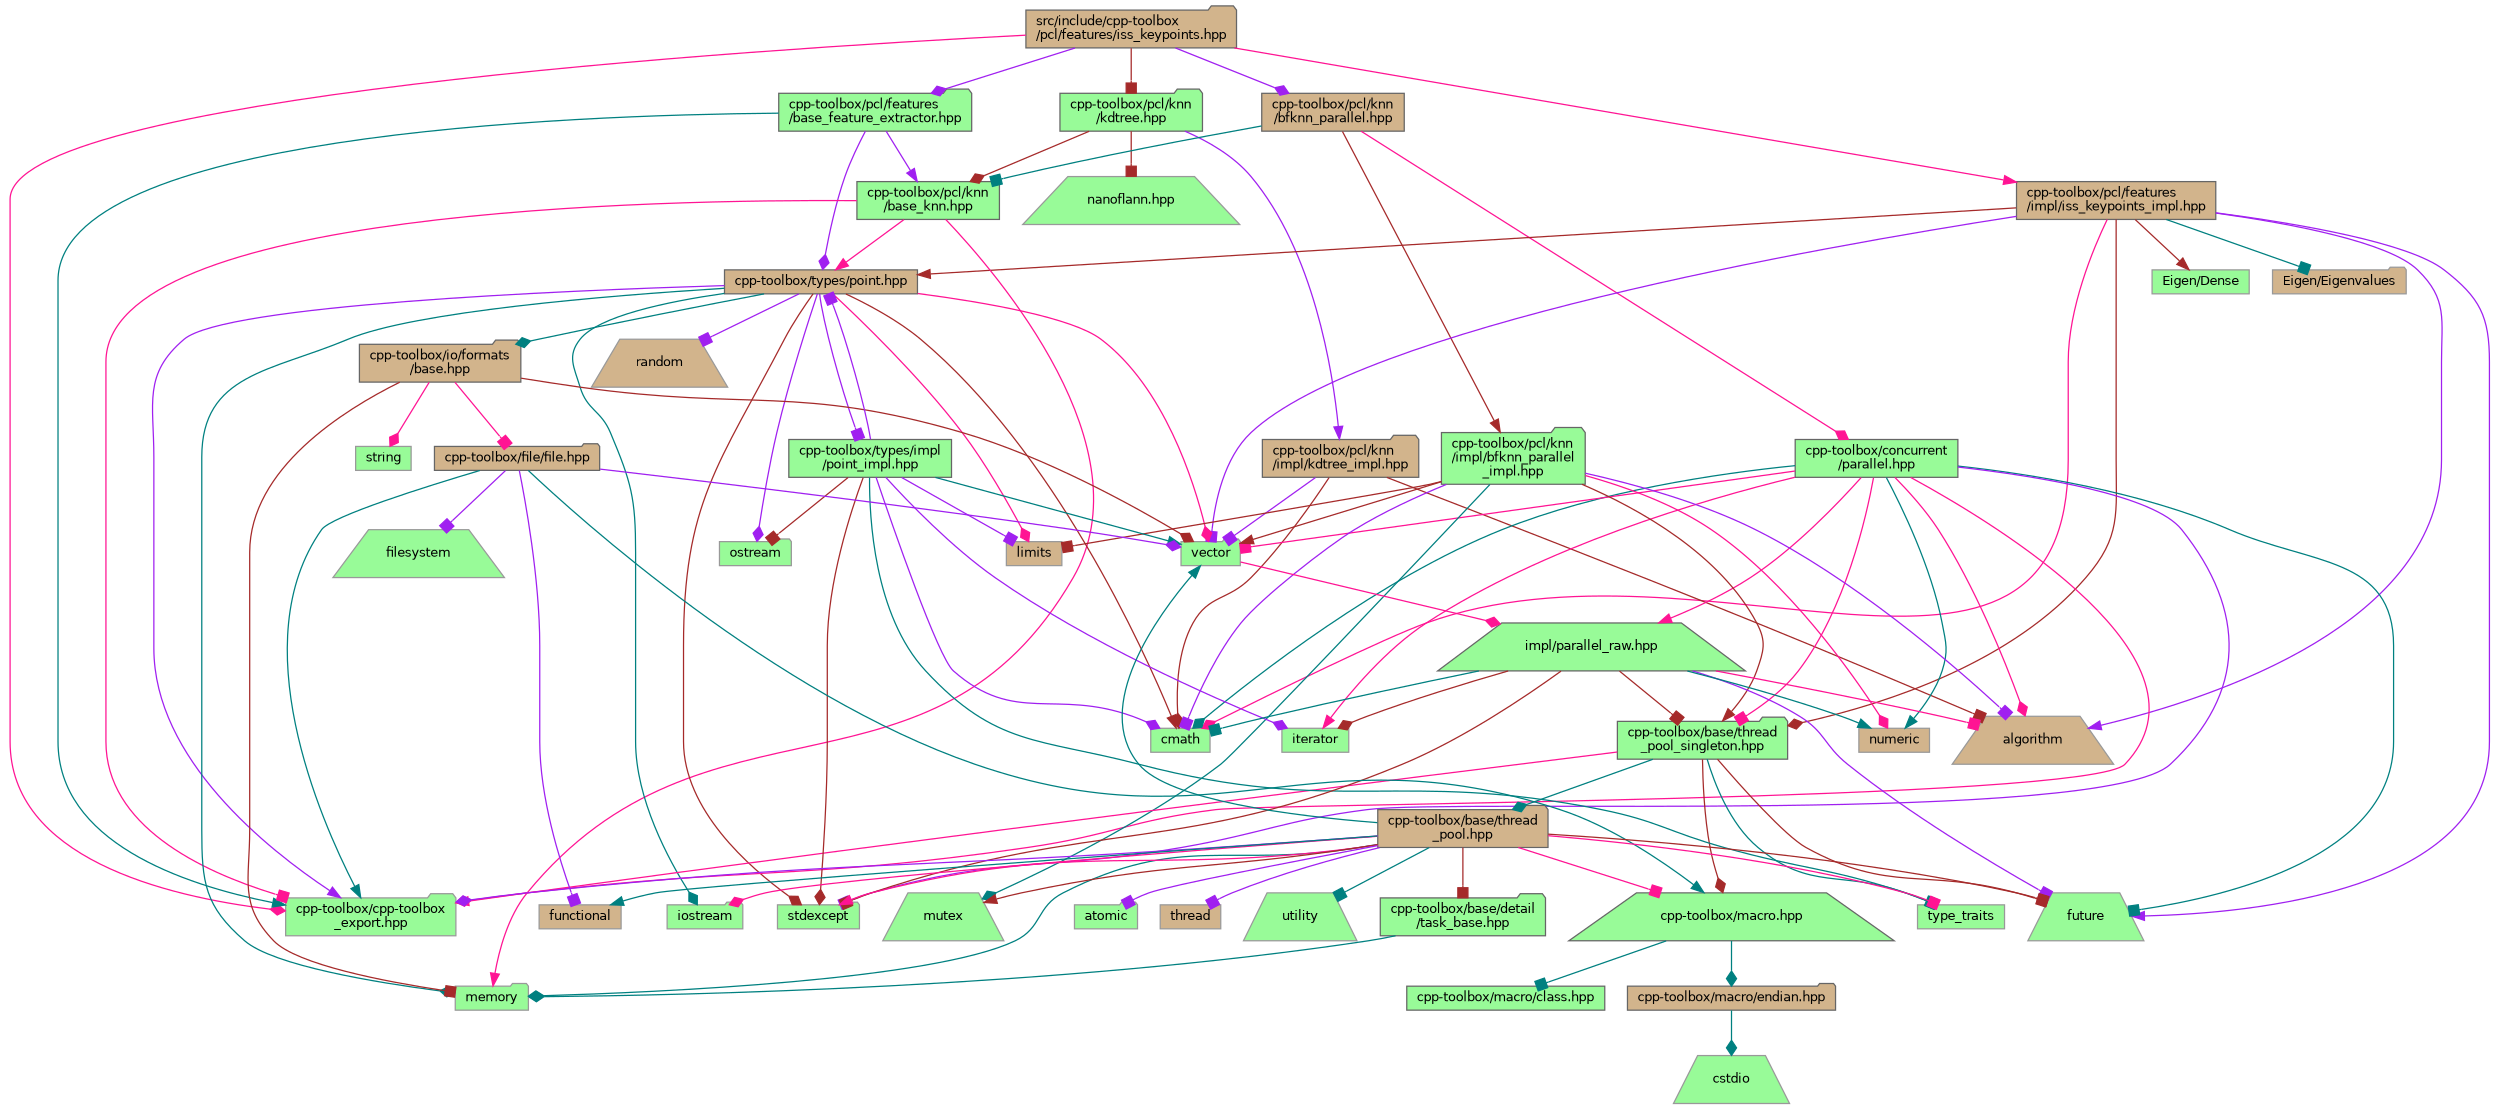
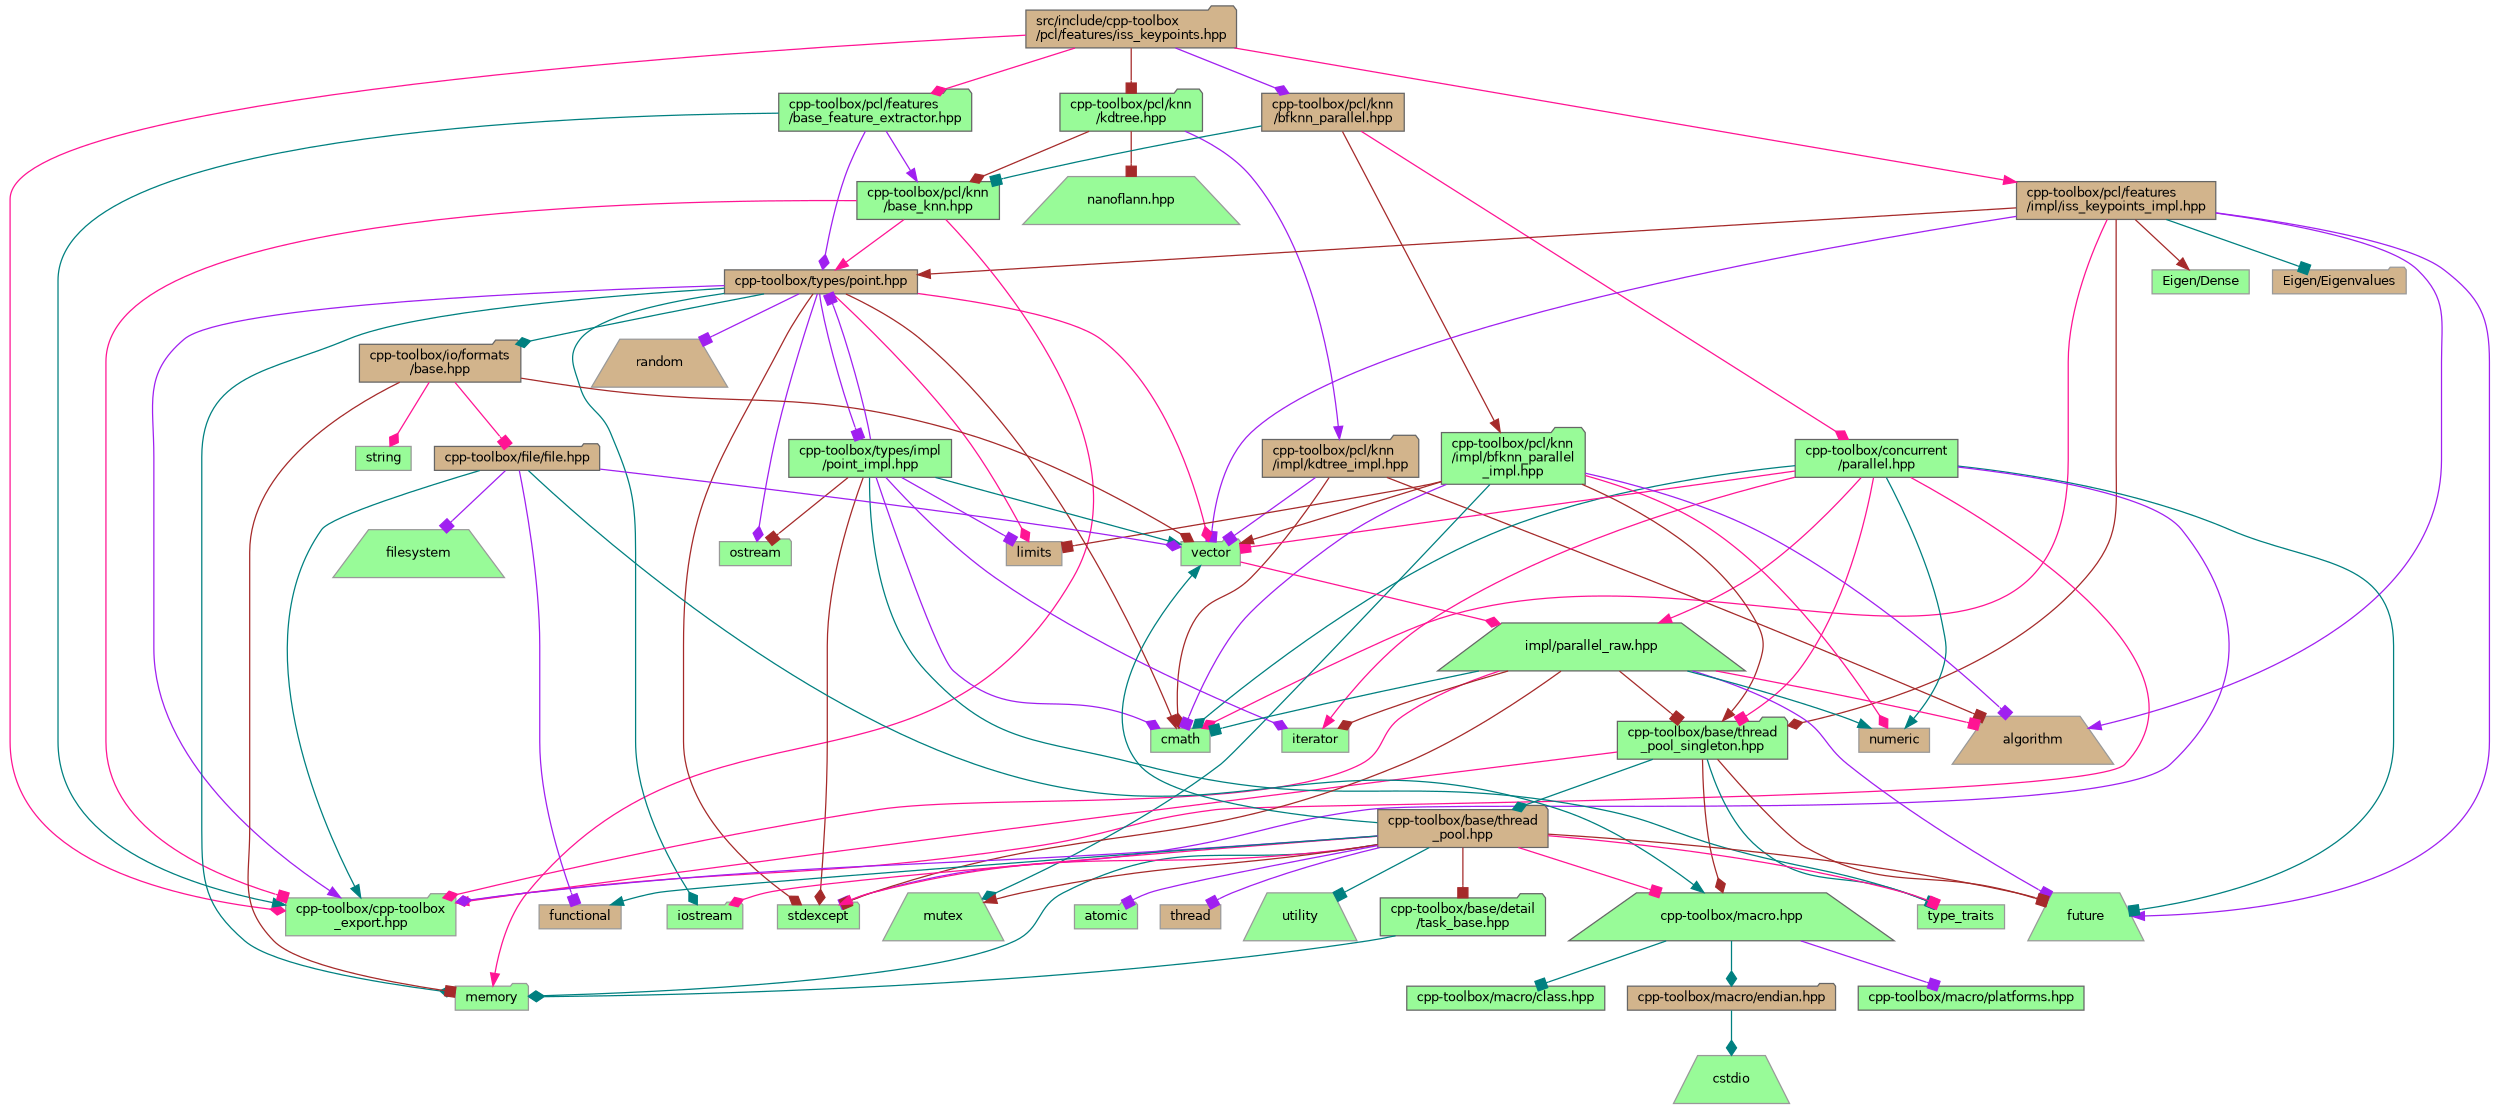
edge "src/include/cpp-toolbox /pcl/features/iss_keypoints.hpp" -> "cpp-toolbox/pcl/features /base_feature_extractor.hpp": color purple -> deeppink
edge "cpp-toolbox/concurrent /parallel.hpp" -> "algorithm": removed
edge "impl/parallel_raw.hpp" -> "cpp-toolbox/cpp-toolbox _export.hpp": added
node "cpp-toolbox/macro/platforms.hpp": added
